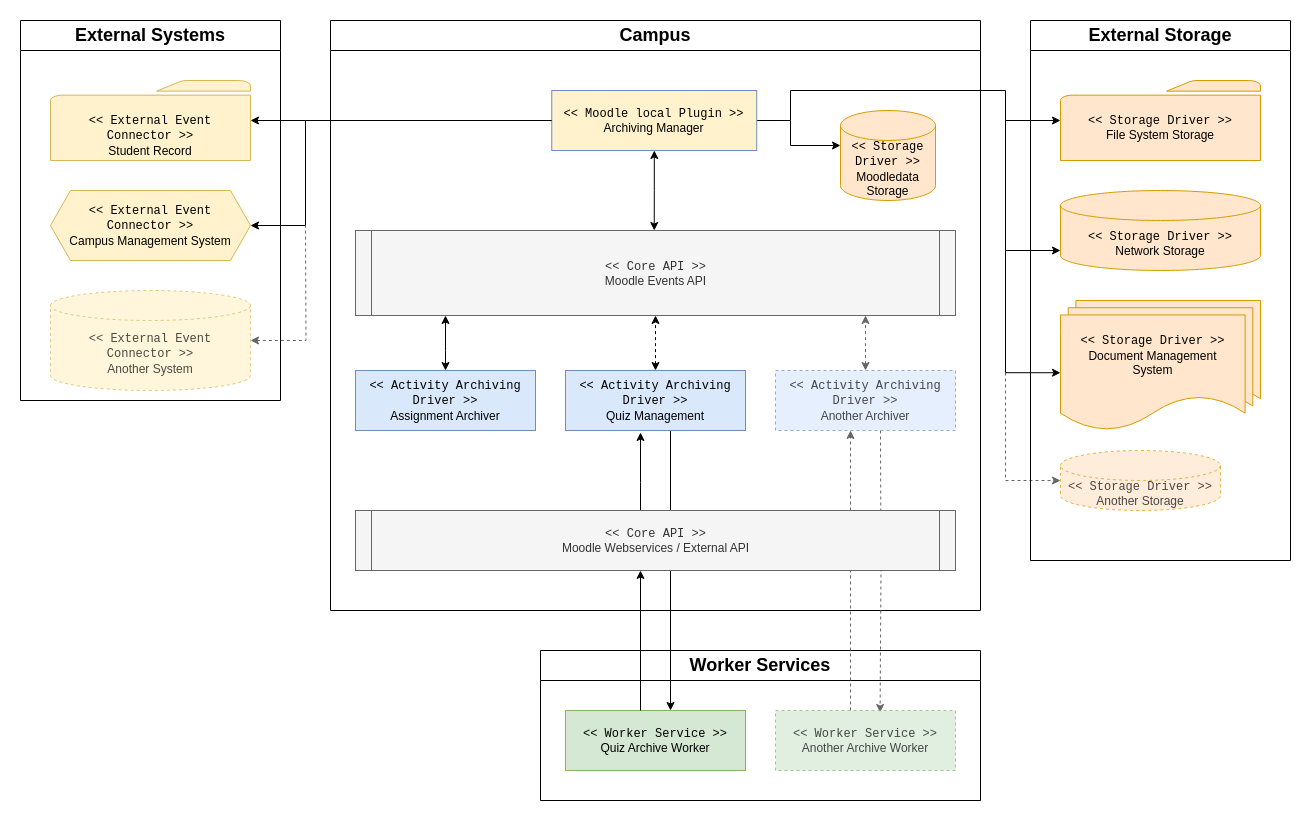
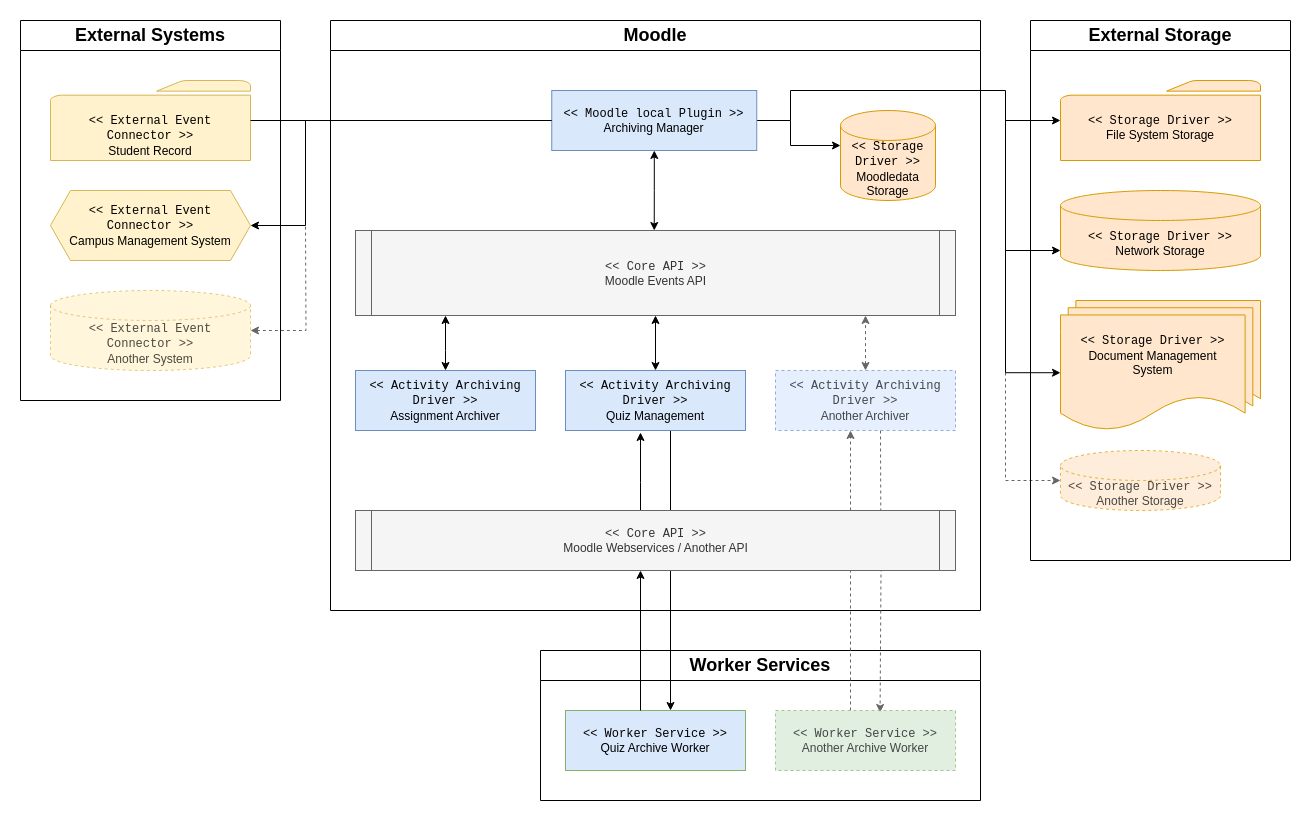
node "Campus": label "Campus" -> "Moodle"
edge "<< Moodle local Plugin >> Archiving Manager" -> "<< External Event Connector >> Student Record": arrowhead classic -> none
node "<< Moodle local Plugin >> Archiving Manager": fillcolor #fff2cc -> #dae8fc
node "<< External Event Connector >> Another System": size 200x100 -> 200x80
edge "<< Core API >> Moodle Events API" -- "<< Activity Archiving Driver >> Quiz Management": style dashed -> solid
node "<< Core API >> Moodle Webservices / External API": label "<< Core API >> Moodle Webservices / External API" -> "<< Core API >> Moodle Webservices / Another API"
node "<< Worker Service >> Quiz Archive Worker": fillcolor #d5e8d4 -> #dae8fc
